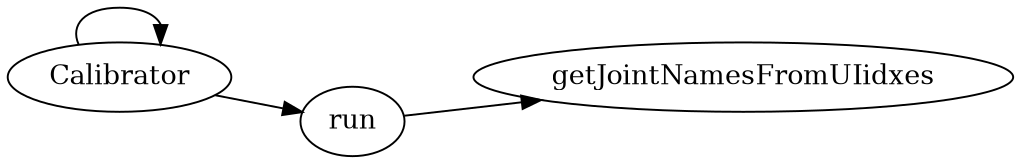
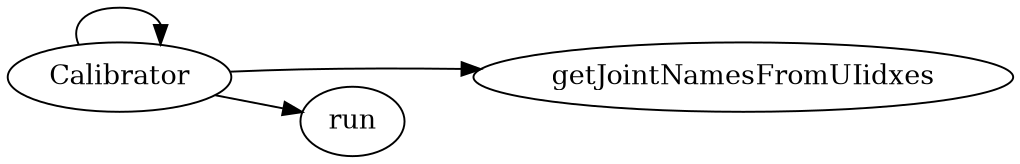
edge "run" -> "getJointNamesFromUIidxes": now "Calibrator" -> "getJointNamesFromUIidxes"
